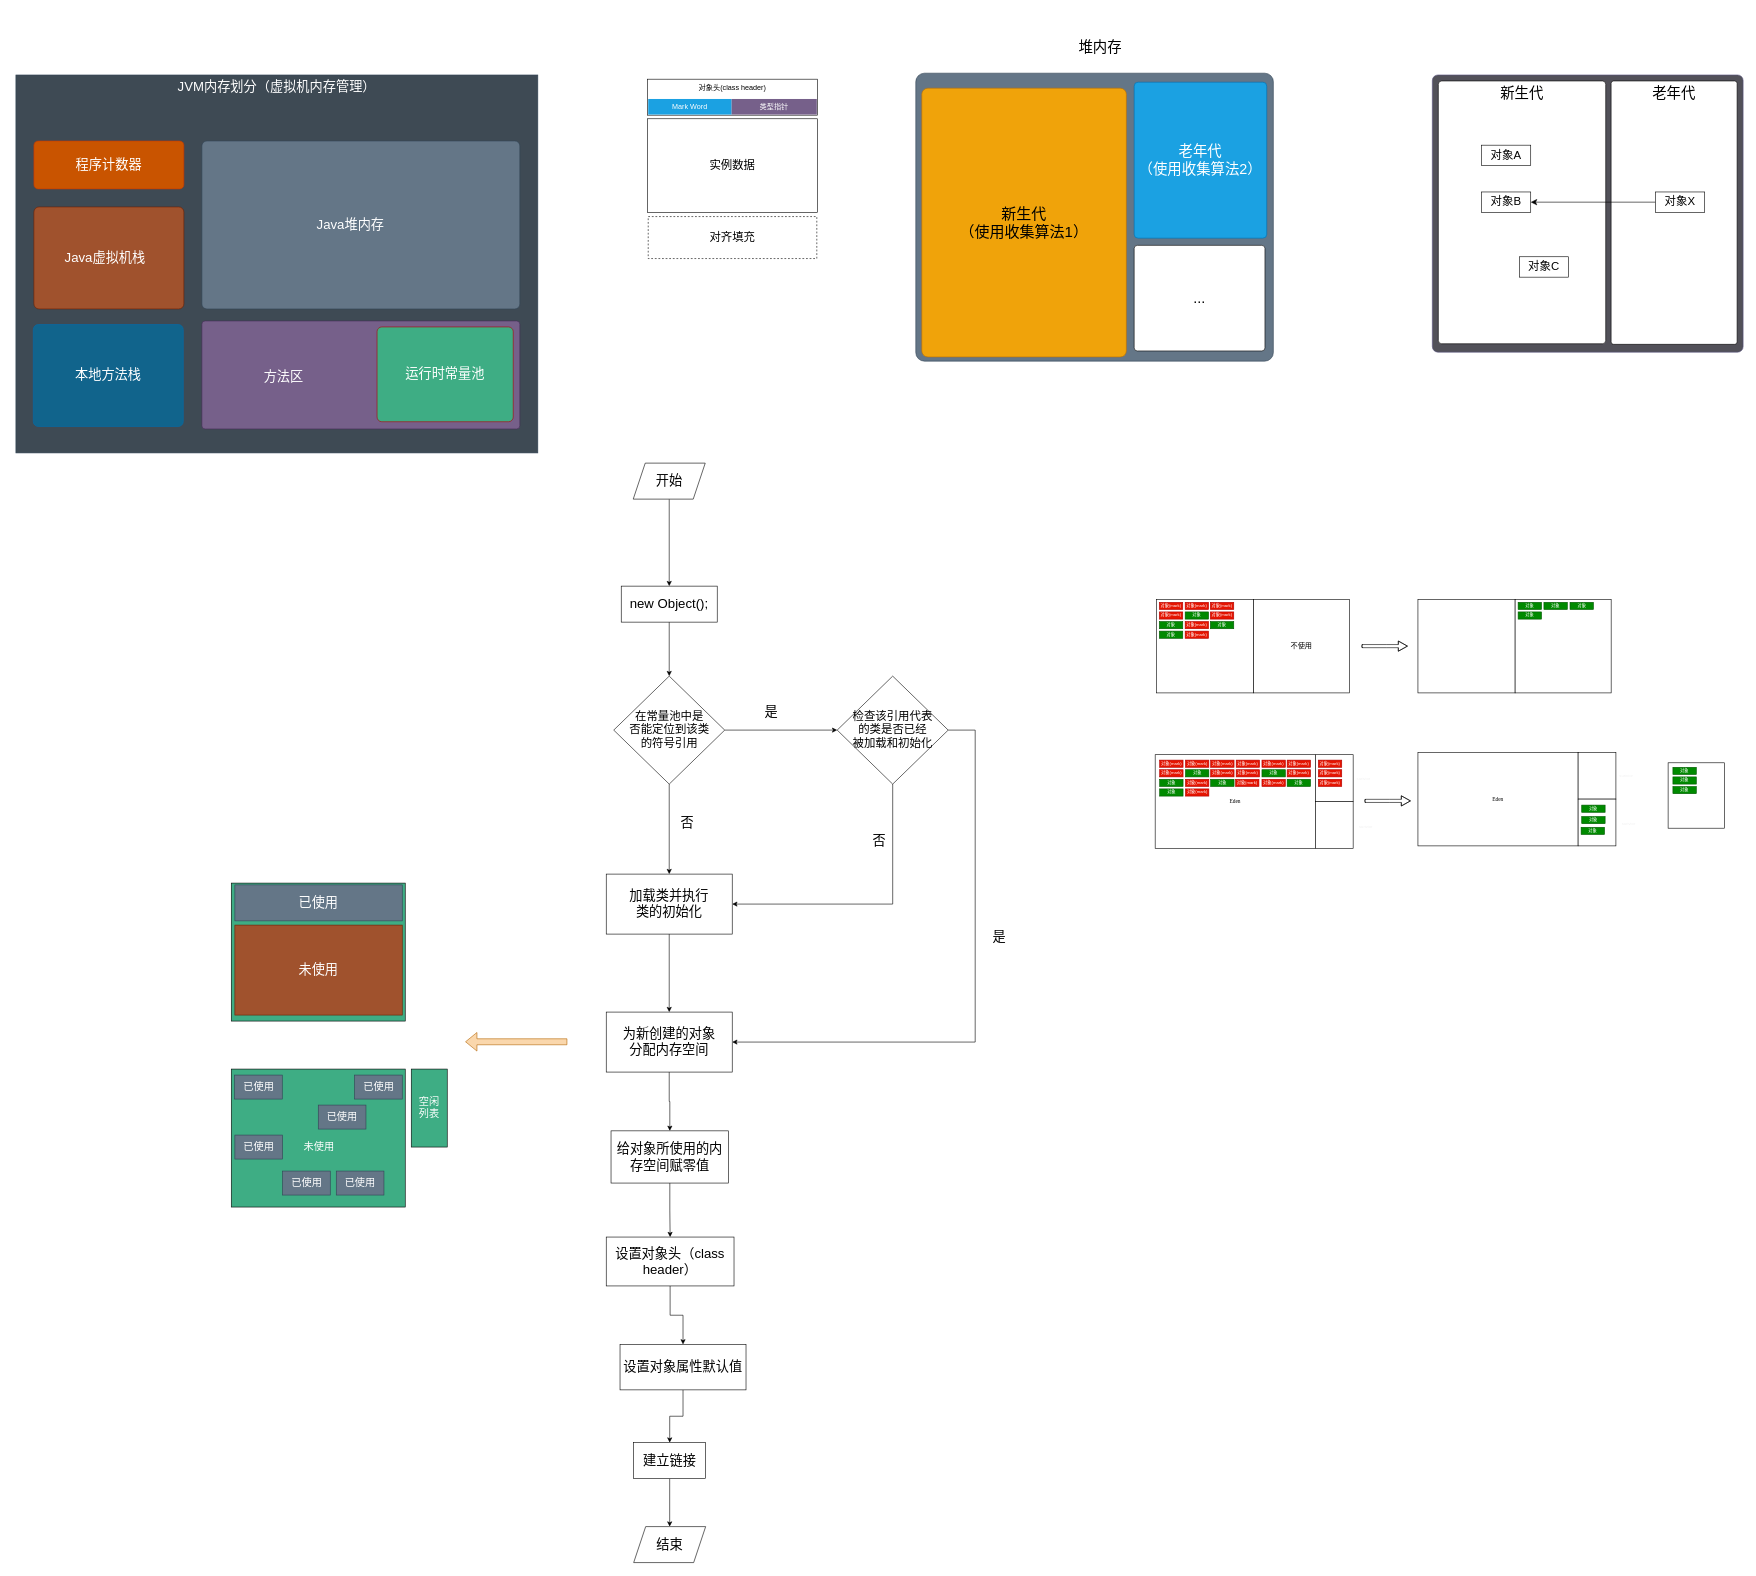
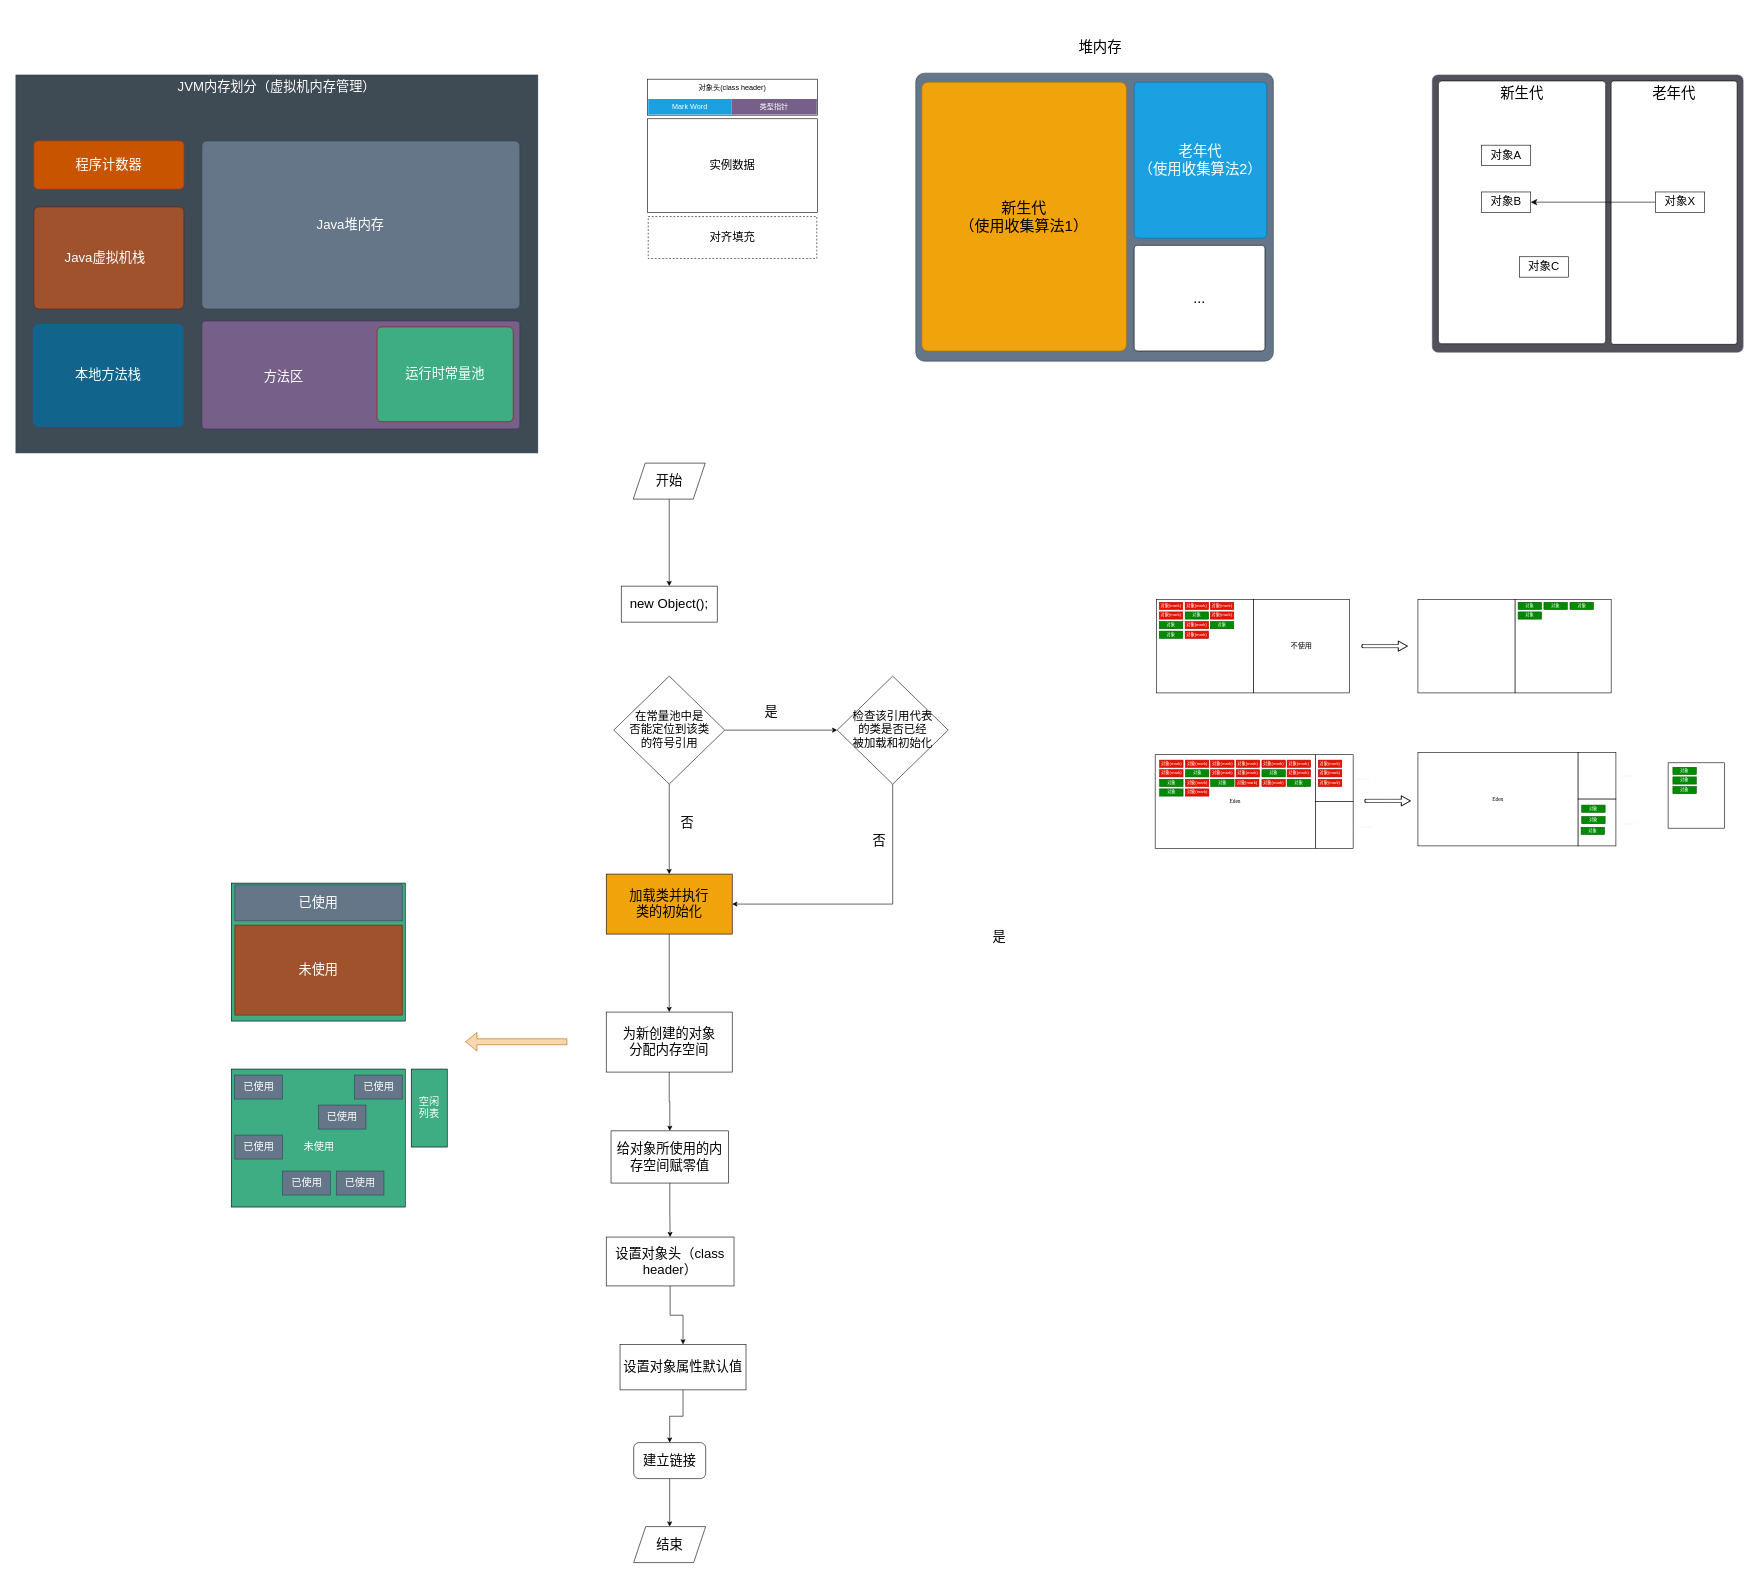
node "新生代 （使用收集算法1）": moved (1024, 222) -> (1024, 216)
edge "new Object();" -> "在常量池中是否能定位到该类的符号引用": removed
node "加载类并执行 类的初始化": fillcolor #ffffff -> #f0a30a
edge "检查该引用代表的类是否已经 被加载和初始化" -> "为新创建的对象 分配内存空间": removed
node "建立链接": shape rectangle -> rounded rectangle
